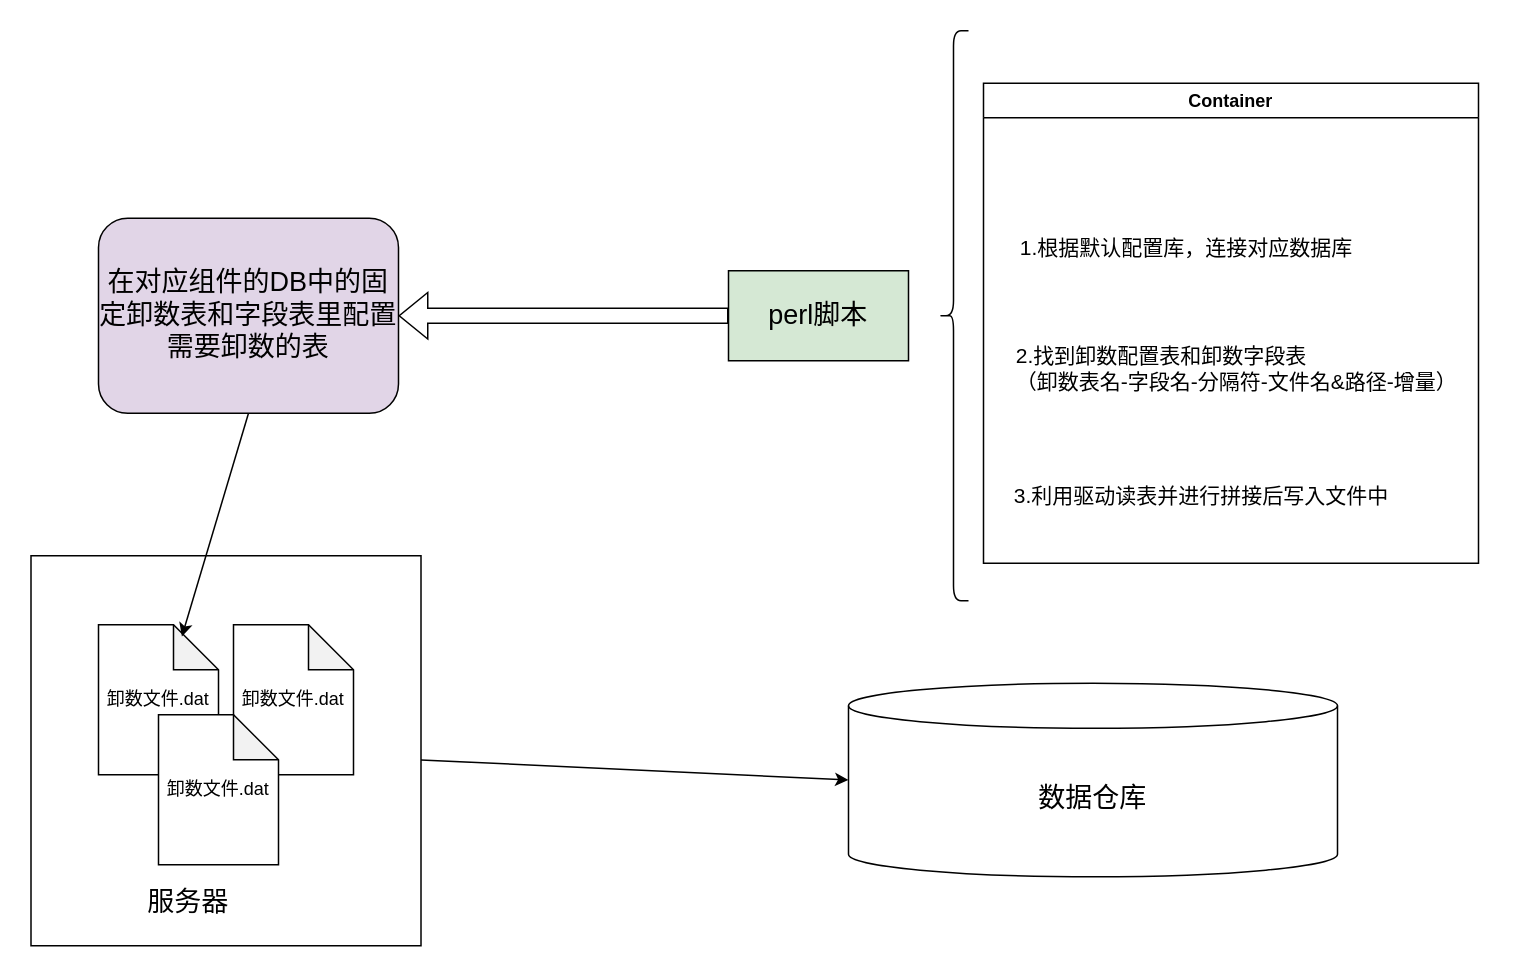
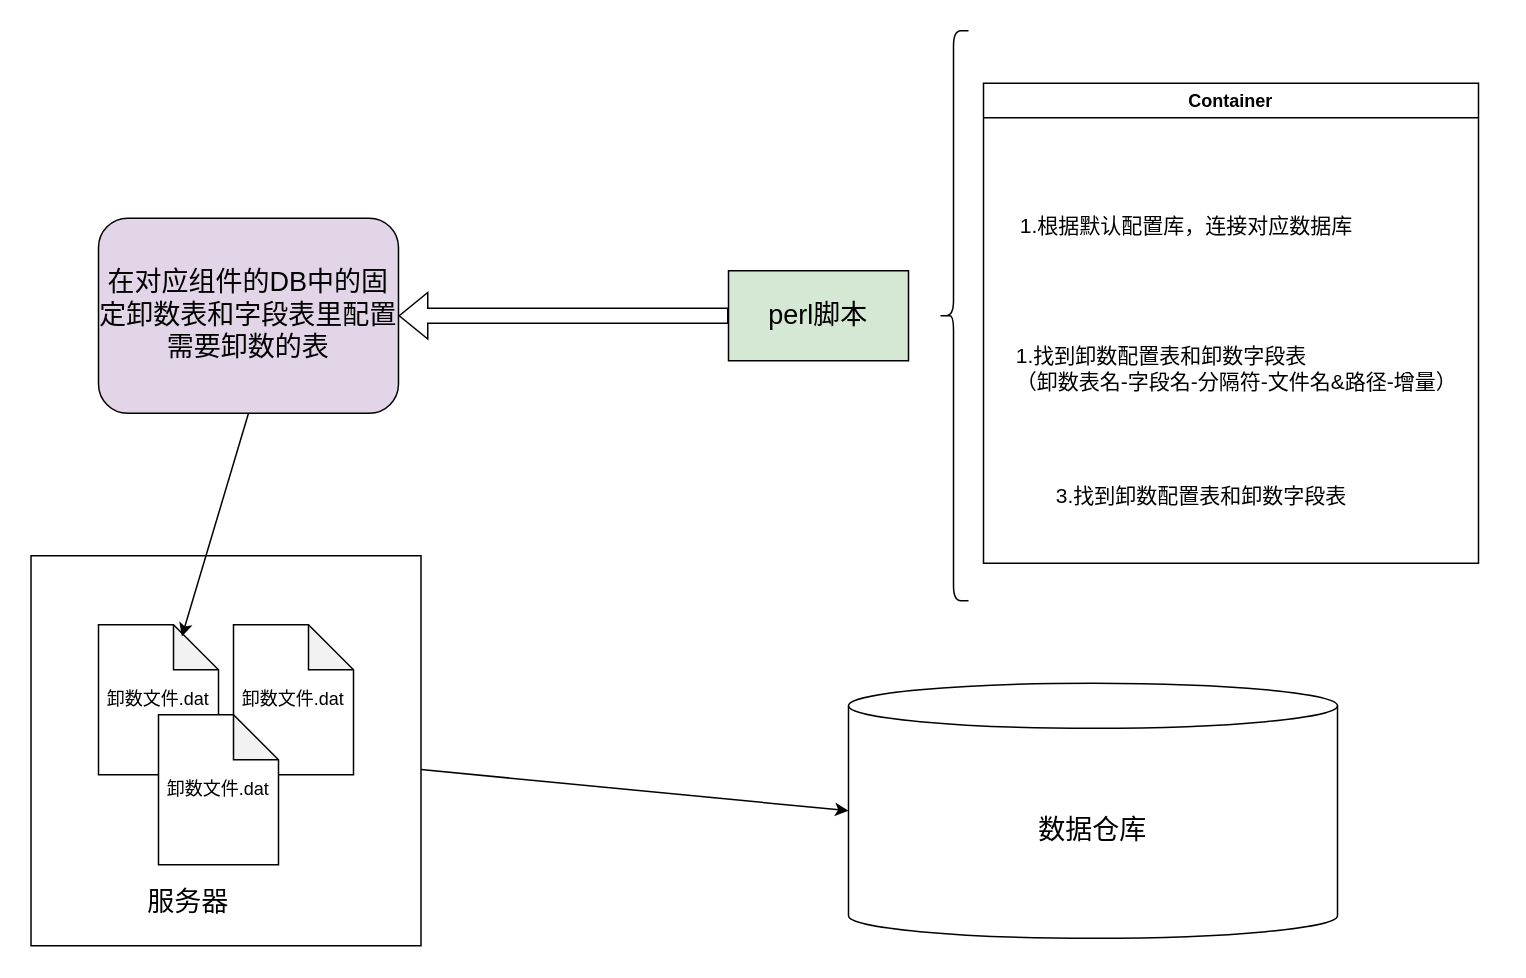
node "1.根据默认配置库，连接对应数据库": moved (1186, 248) -> (1186, 226)
node "2.找到卸数配置表和卸数字段表 （卸数表名-字段名-分隔符-文件名&路径-增量）": label "2.找到卸数配置表和卸数字段表 （卸数表名-字段名-分隔符-文件名&路径-增量）" -> "1.找到卸数配置表和卸数字段表 （卸数表名-字段名-分隔符-文件名&路径-增量）"
node "3.利用驱动读表并进行拼接后写入文件中": label "3.利用驱动读表并进行拼接后写入文件中" -> "3.找到卸数配置表和卸数字段表"
node "数据仓库": size 489x194 -> 489x255
